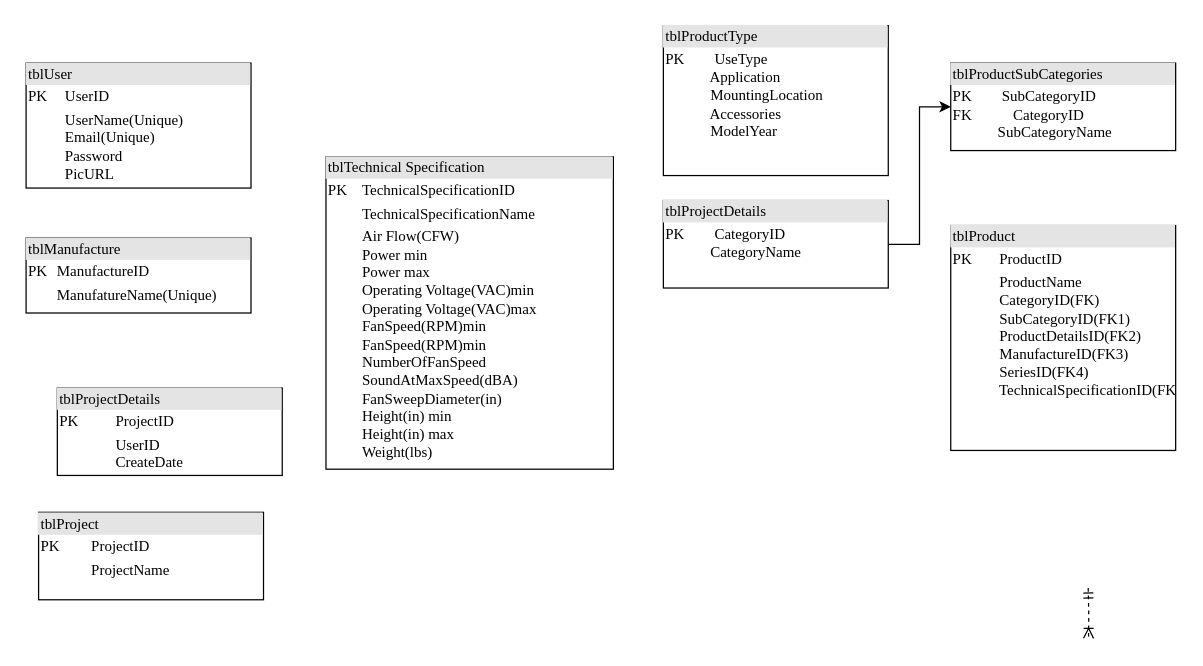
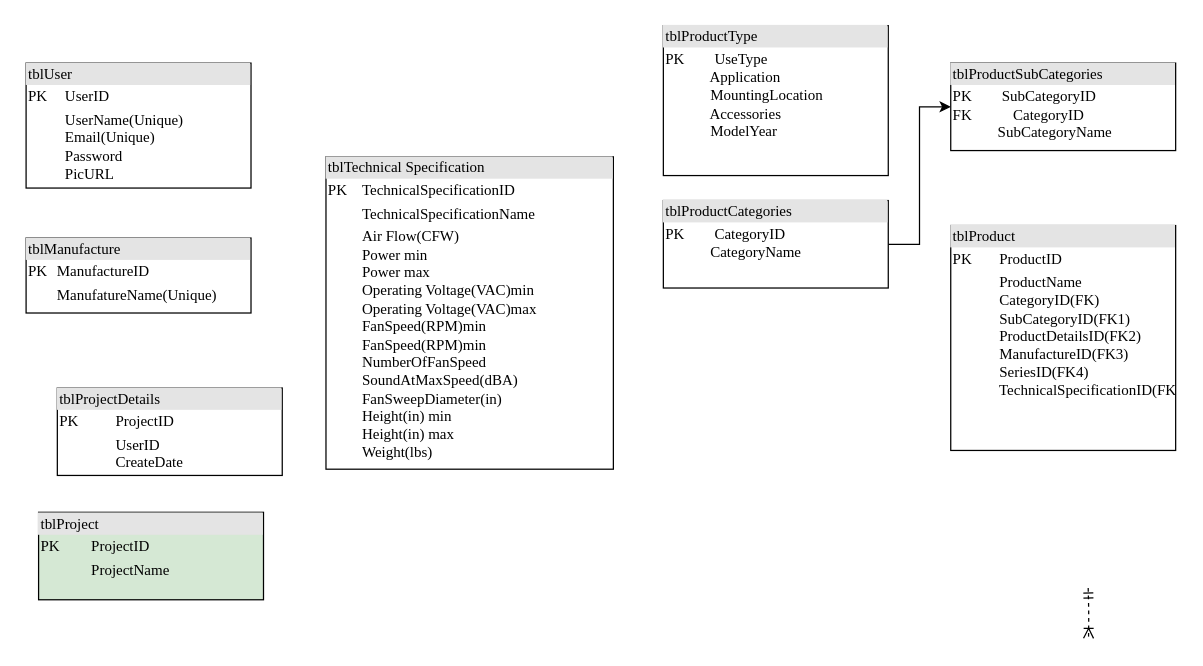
node "tblProjectDetails PK CategoryID CategoryName": label "tblProjectDetails PK CategoryID CategoryName" -> "tblProductCategories PK CategoryID CategoryName"
node "tblProject PK ProjectID ProjectName": fillcolor #ffffff -> #d5e8d4
